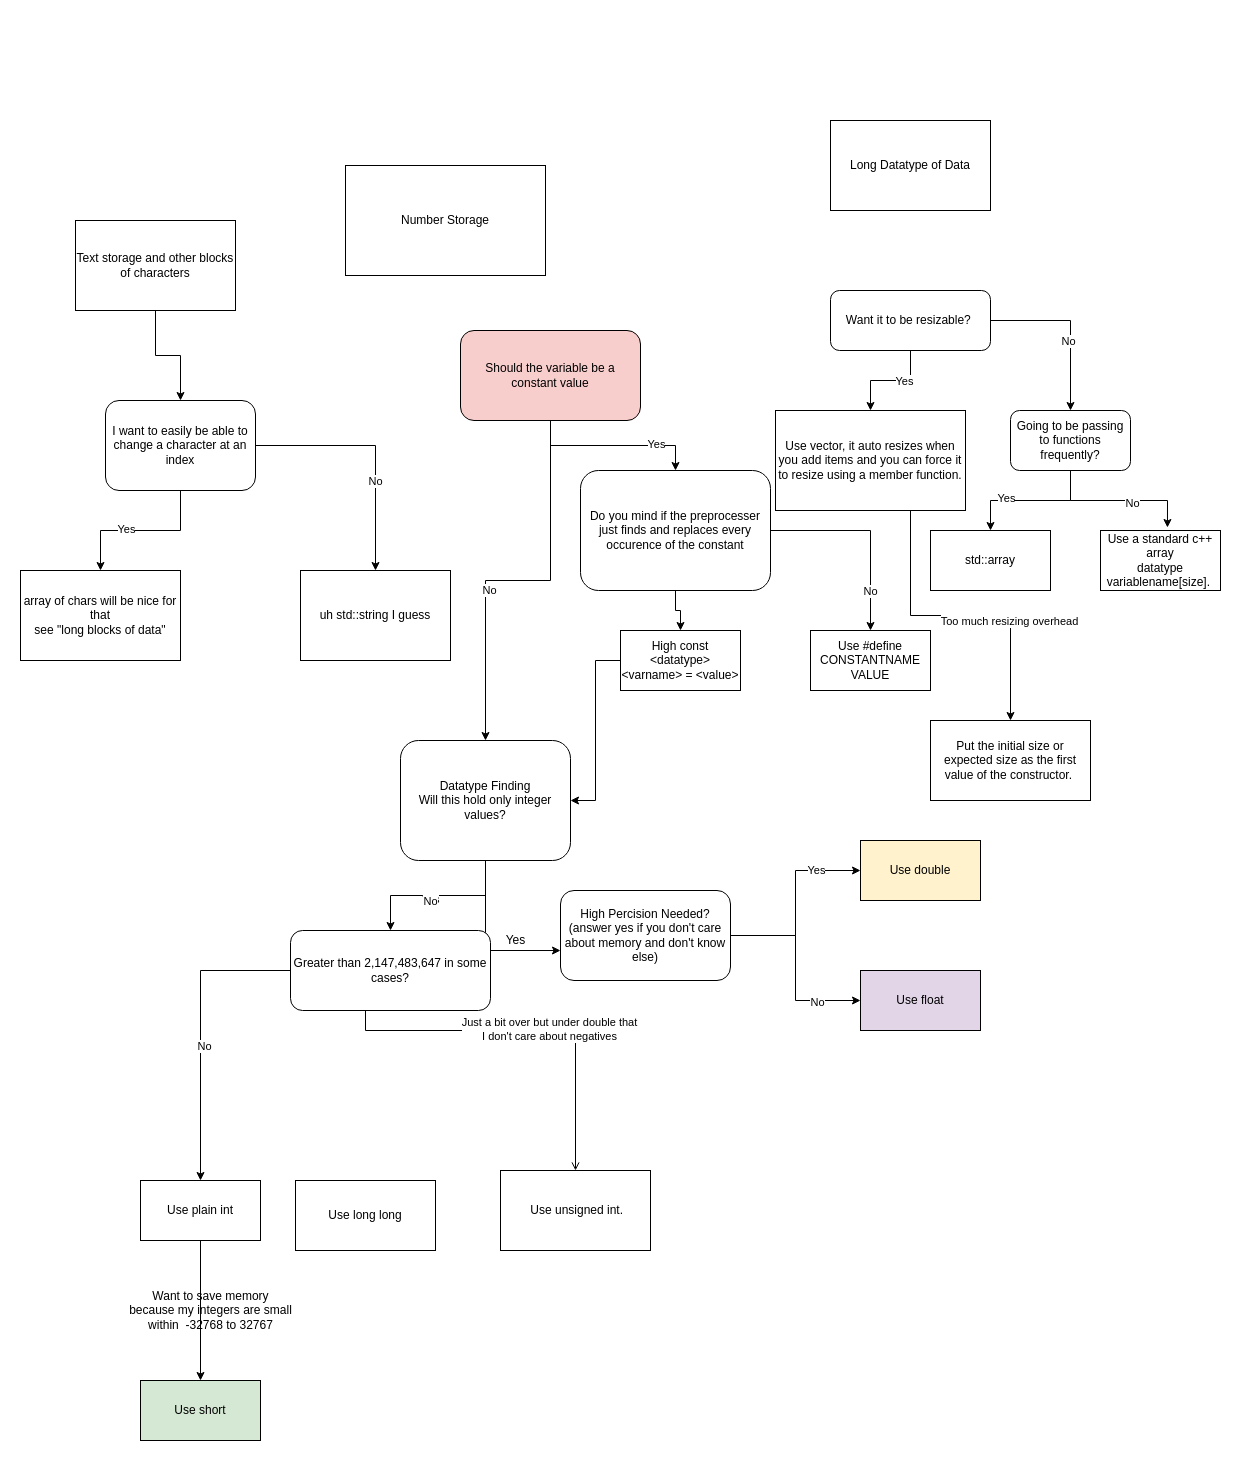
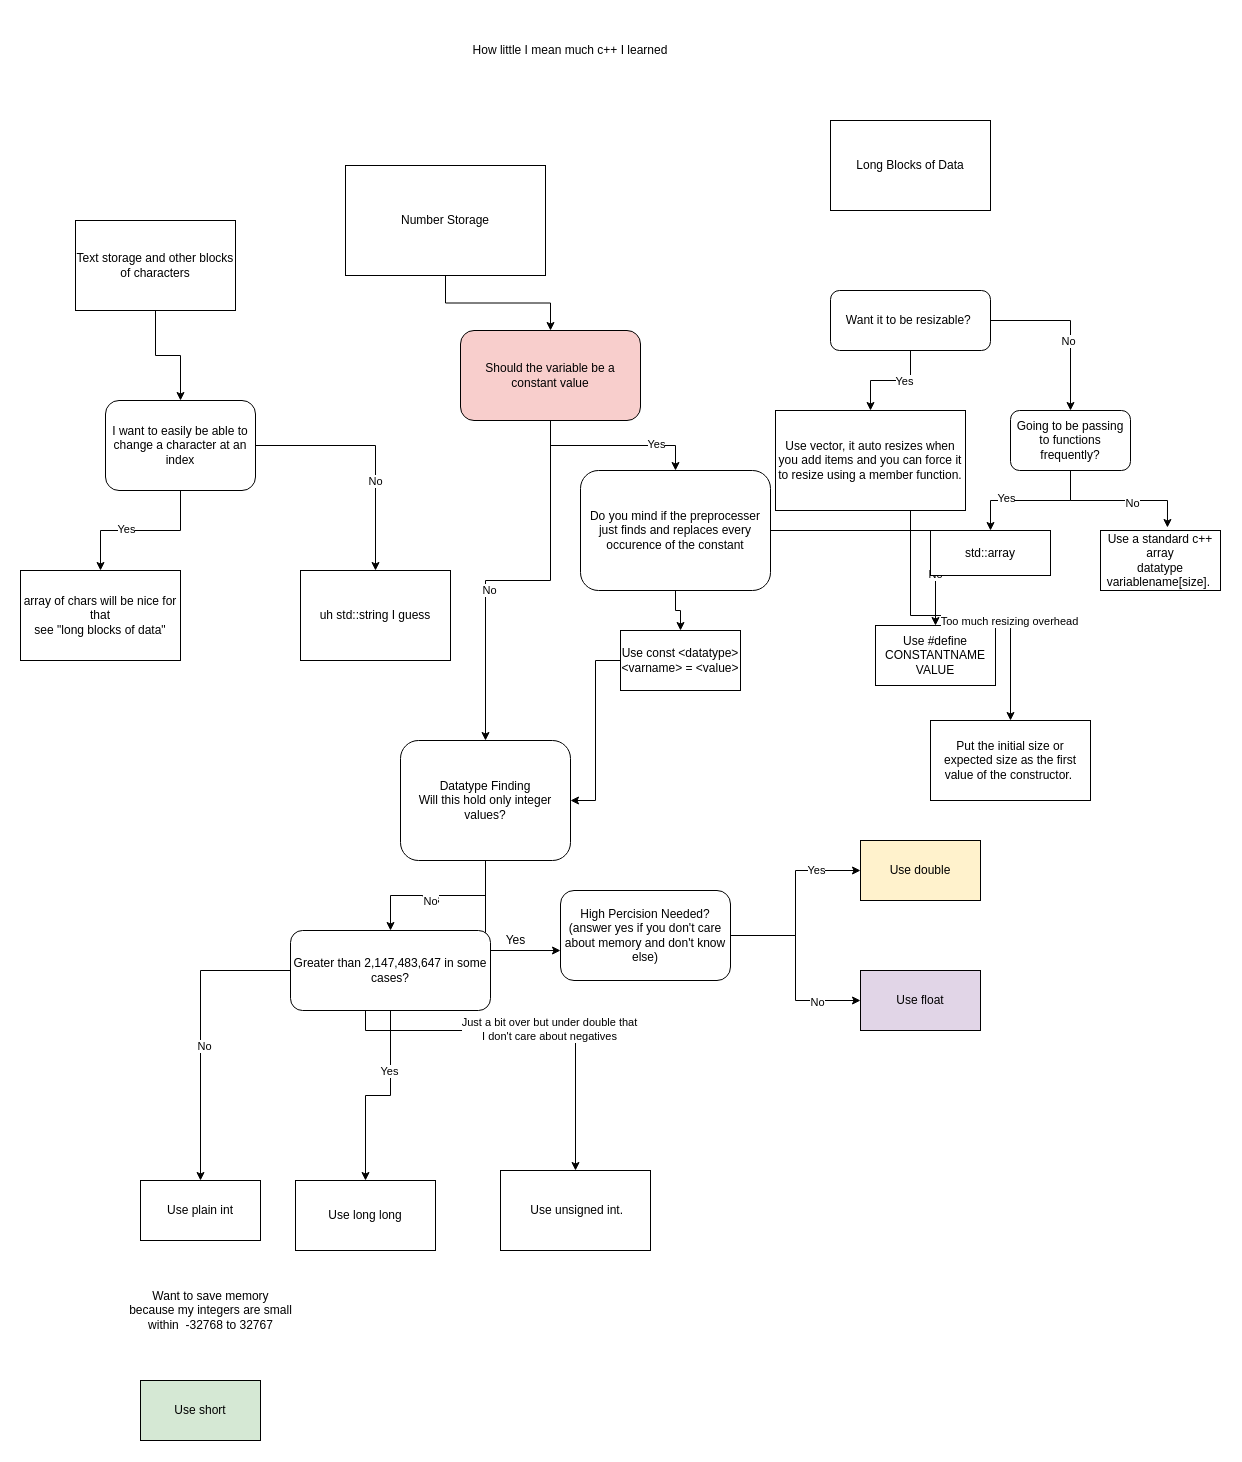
node "How little I mean much c++ I learned": added
node "Long Datatype of Data": label "Long Datatype of Data" -> "Long Blocks of Data"
edge "Number Storage" -> "Should the variable be a constant value": added
node "std::array": size 120x60 -> 120x45
node "High const <datatype> <varname> = <value>": label "High const <datatype> <varname> = <value>" -> "Use const <datatype> <varname> = <value>"
node "Use #define CONSTANTNAME VALUE": moved (871, 661) -> (936, 656)
edge "Greater than 2,147,483,647 in some cases?" -> "Use long long": added, label "Yes"
edge "Greater than 2,147,483,647 in some cases?" -> "Use unsigned int.": arrowhead open -> classic
edge "Use plain int" -> "Use short": removed
